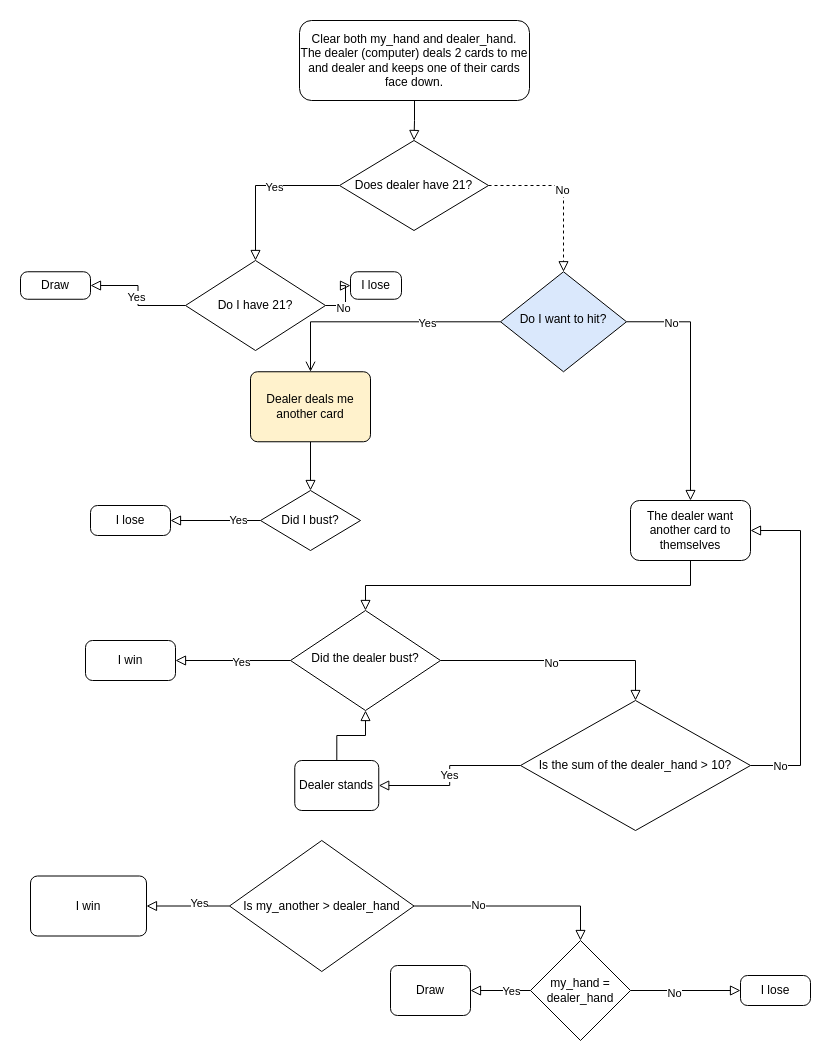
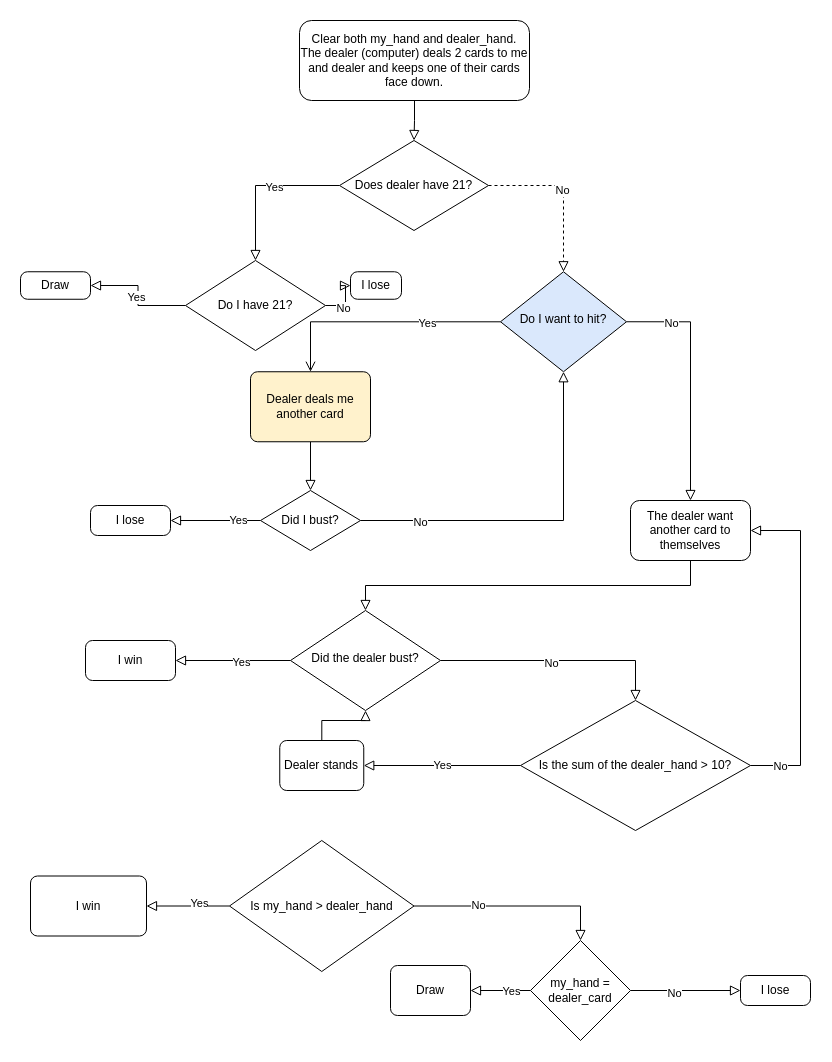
edge "Did I bust?" -> "Do I want to hit?": added, label "No"
node "Dealer stands": moved (337, 786) -> (322, 766)
node "Is my_another > dealer_hand": label "Is my_another > dealer_hand" -> "Is my_hand > dealer_hand"
node "my_hand = dealer_hand": label "my_hand = dealer_hand" -> "my_hand = dealer_card"
